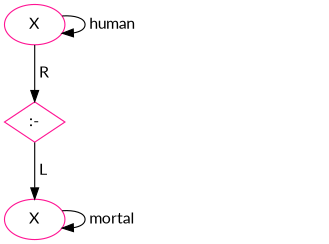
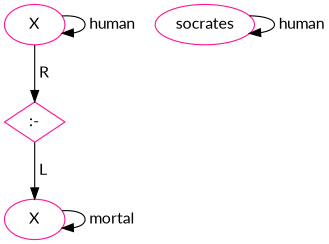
node "socrates": added
